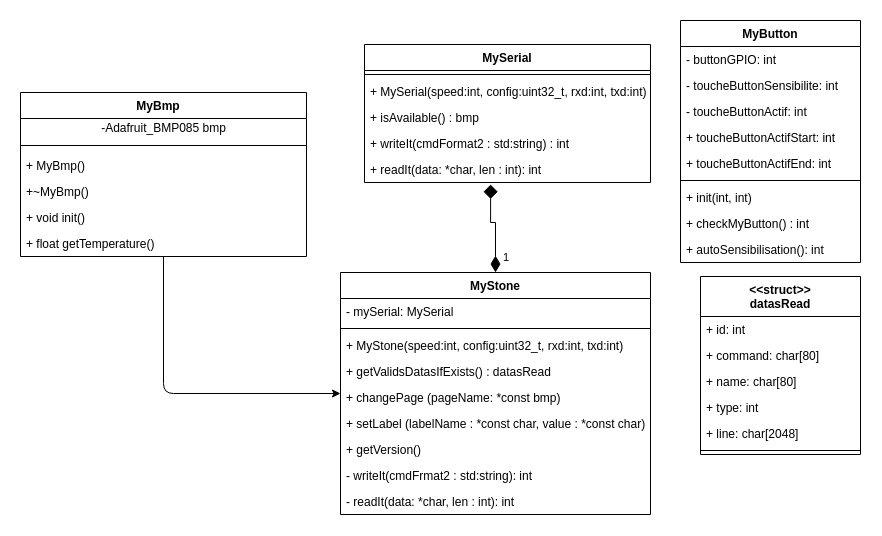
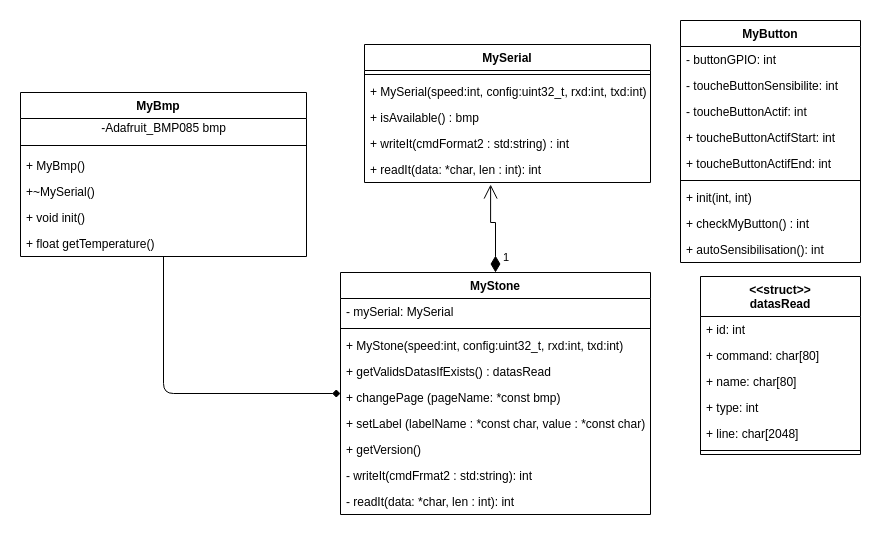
node "+~MyBmp()": label "+~MyBmp()" -> "+~MySerial()"
edge "+ readIt(data: *char, len : int): int" -- "MyStone": arrowhead diamond -> open
edge "+ float getTemperature()" -> "MyStone": arrowhead classic -> diamond
